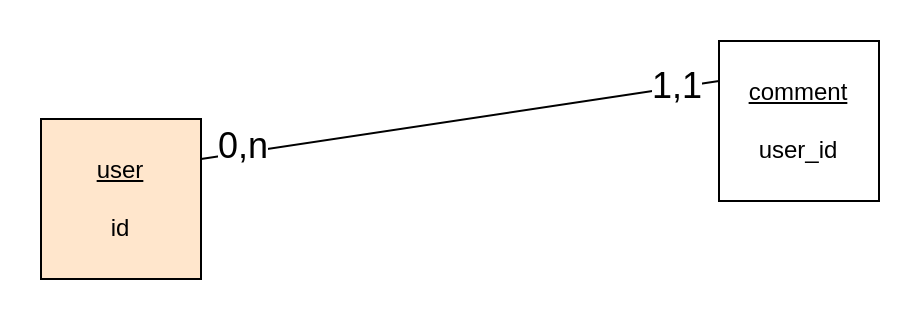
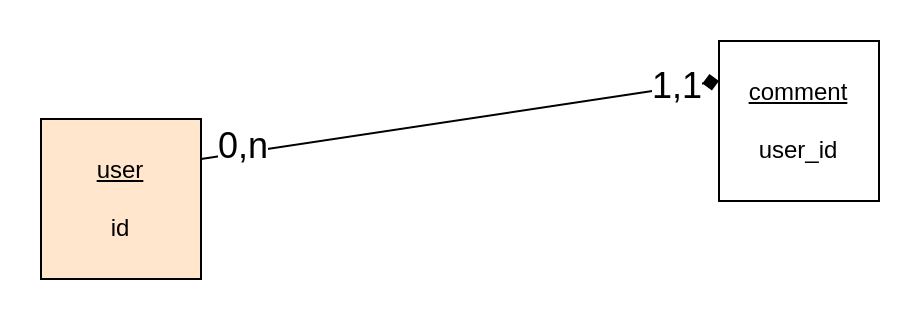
edge "comment user_id" -- "user id": arrowhead none -> diamond
